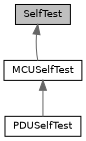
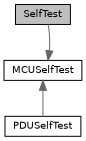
edge "MCUSelfTest" -> "SelfTest": reversed
